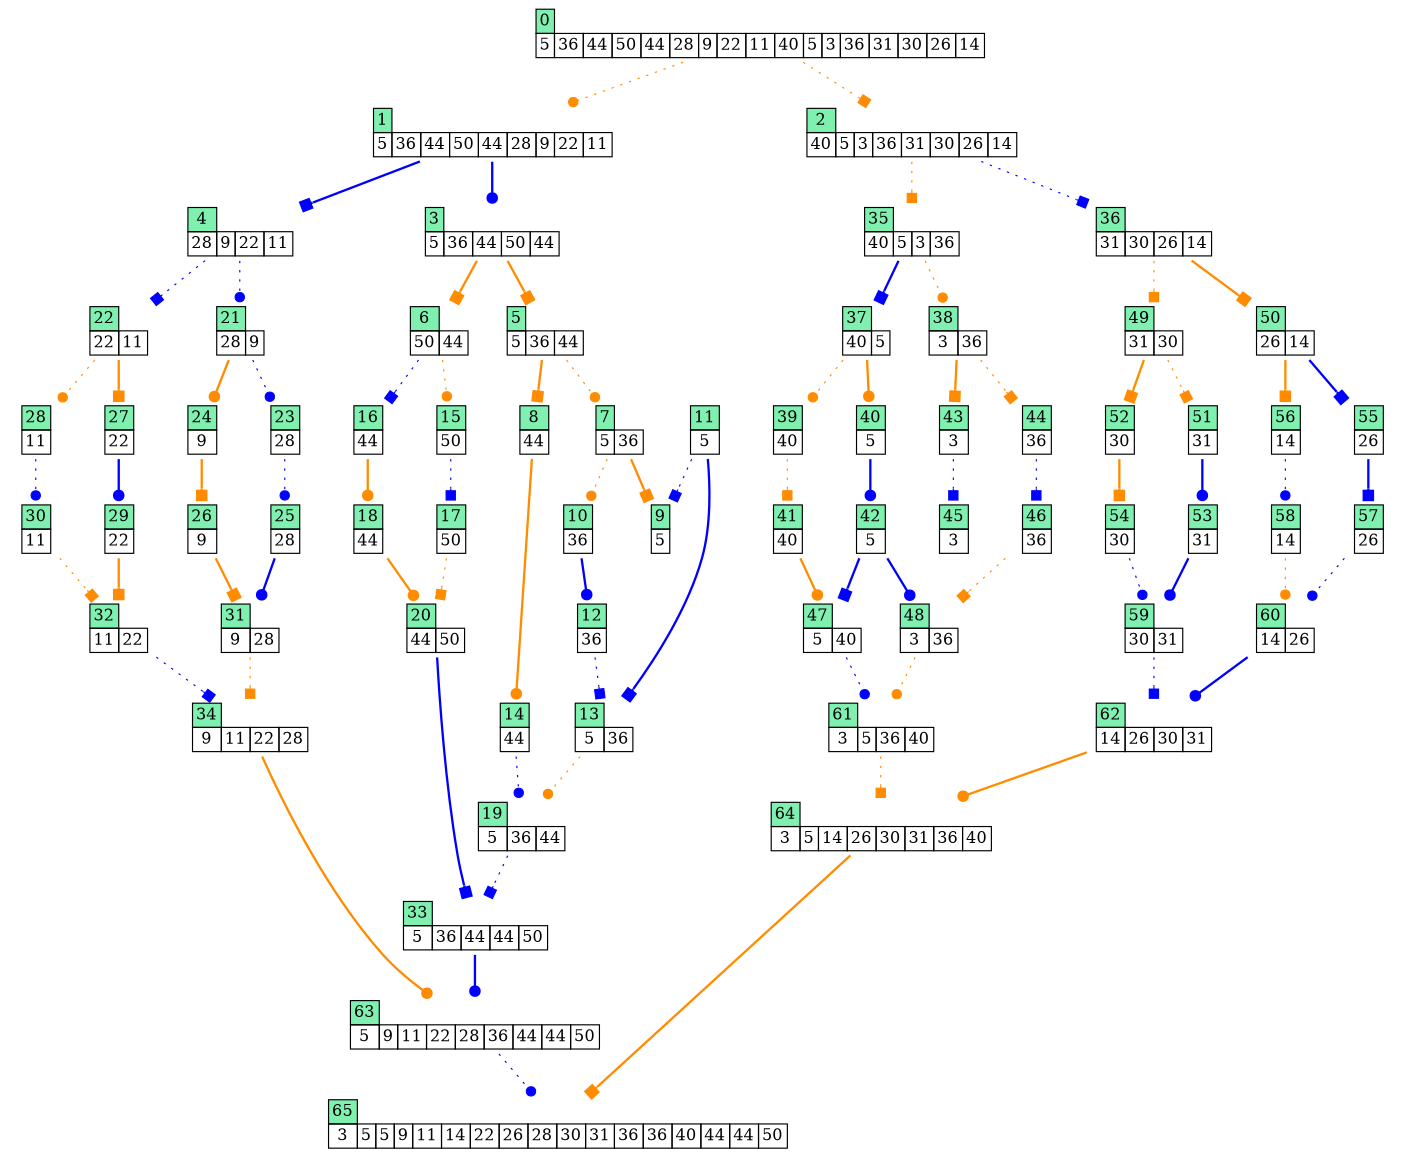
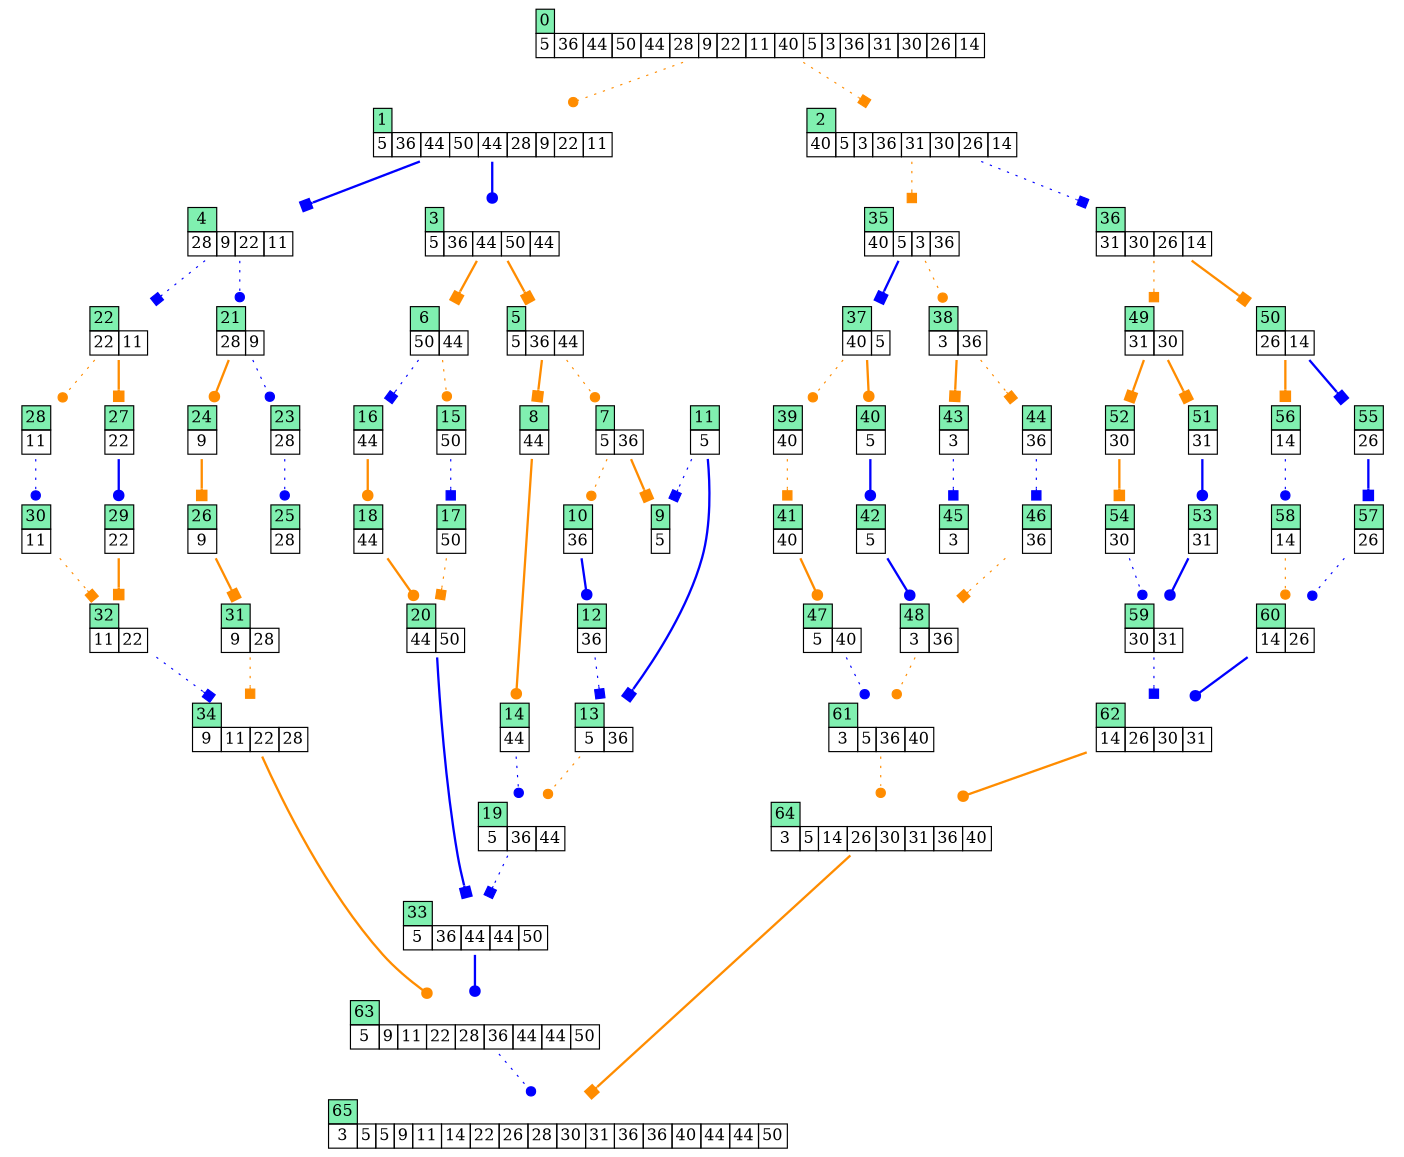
edge "49" -> "51": style dotted -> bold
edge "42" -> "47": removed
edge "25" -> "31": removed
edge "61" -> "64": arrowhead box -> dot
